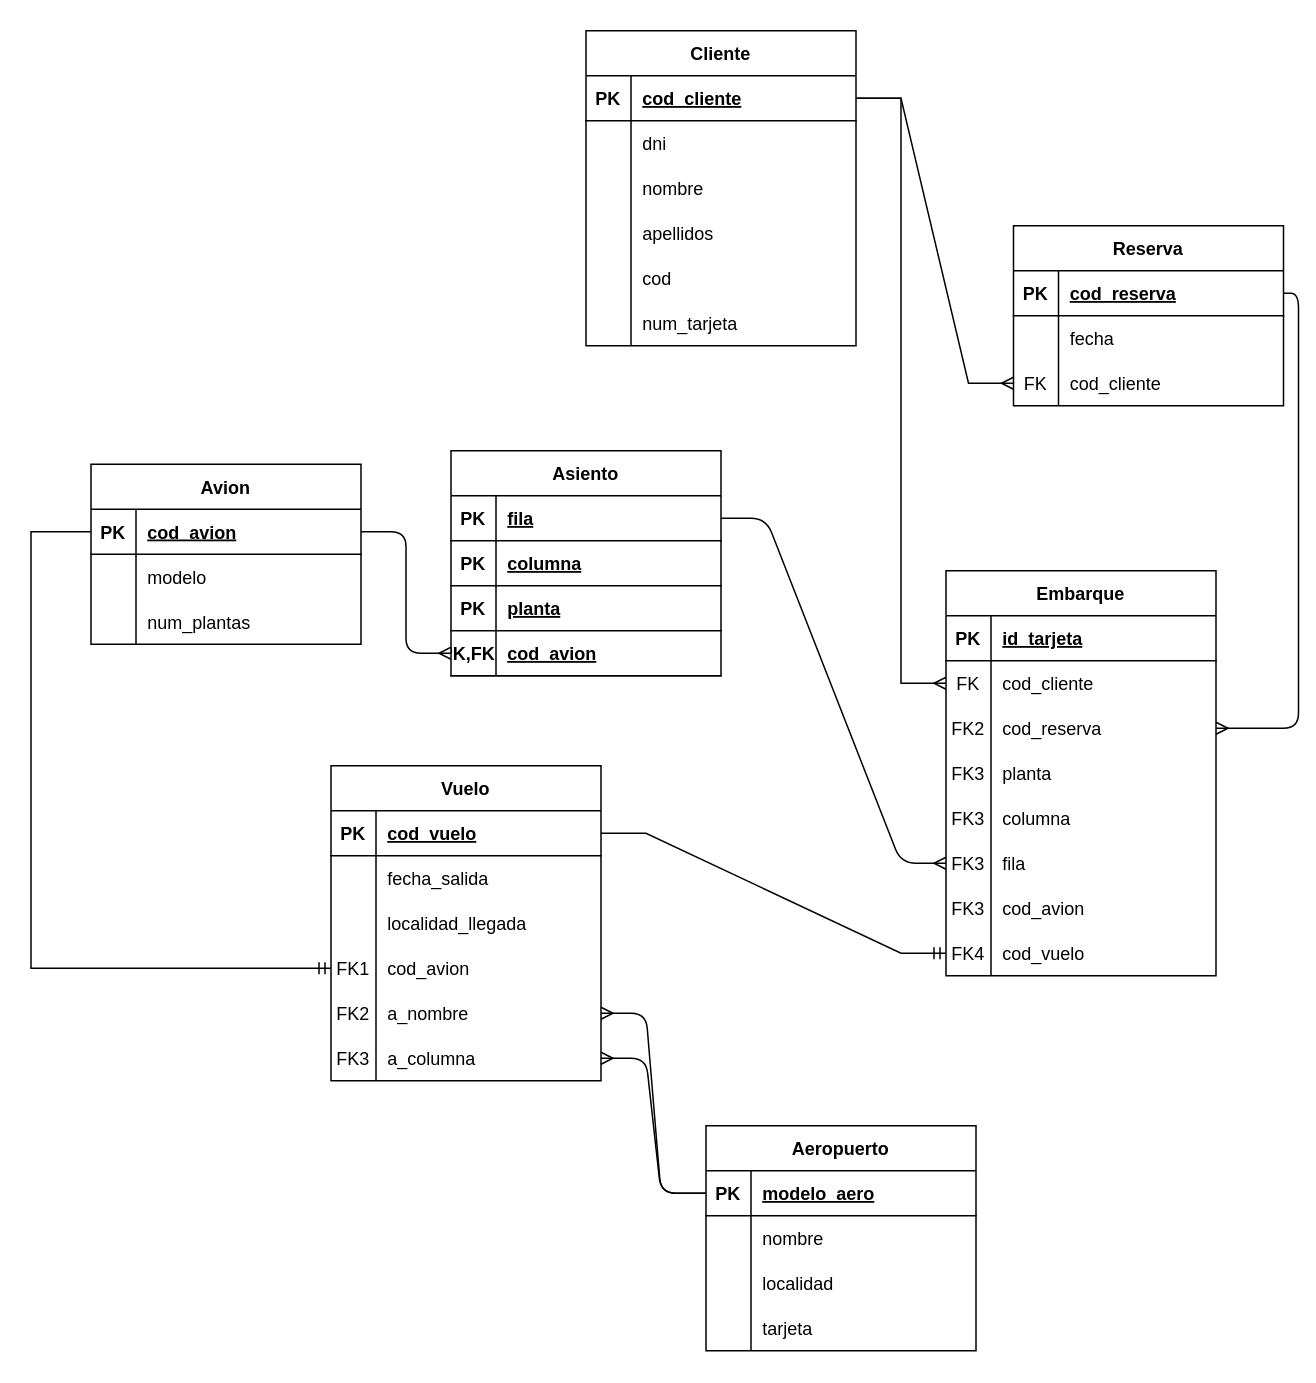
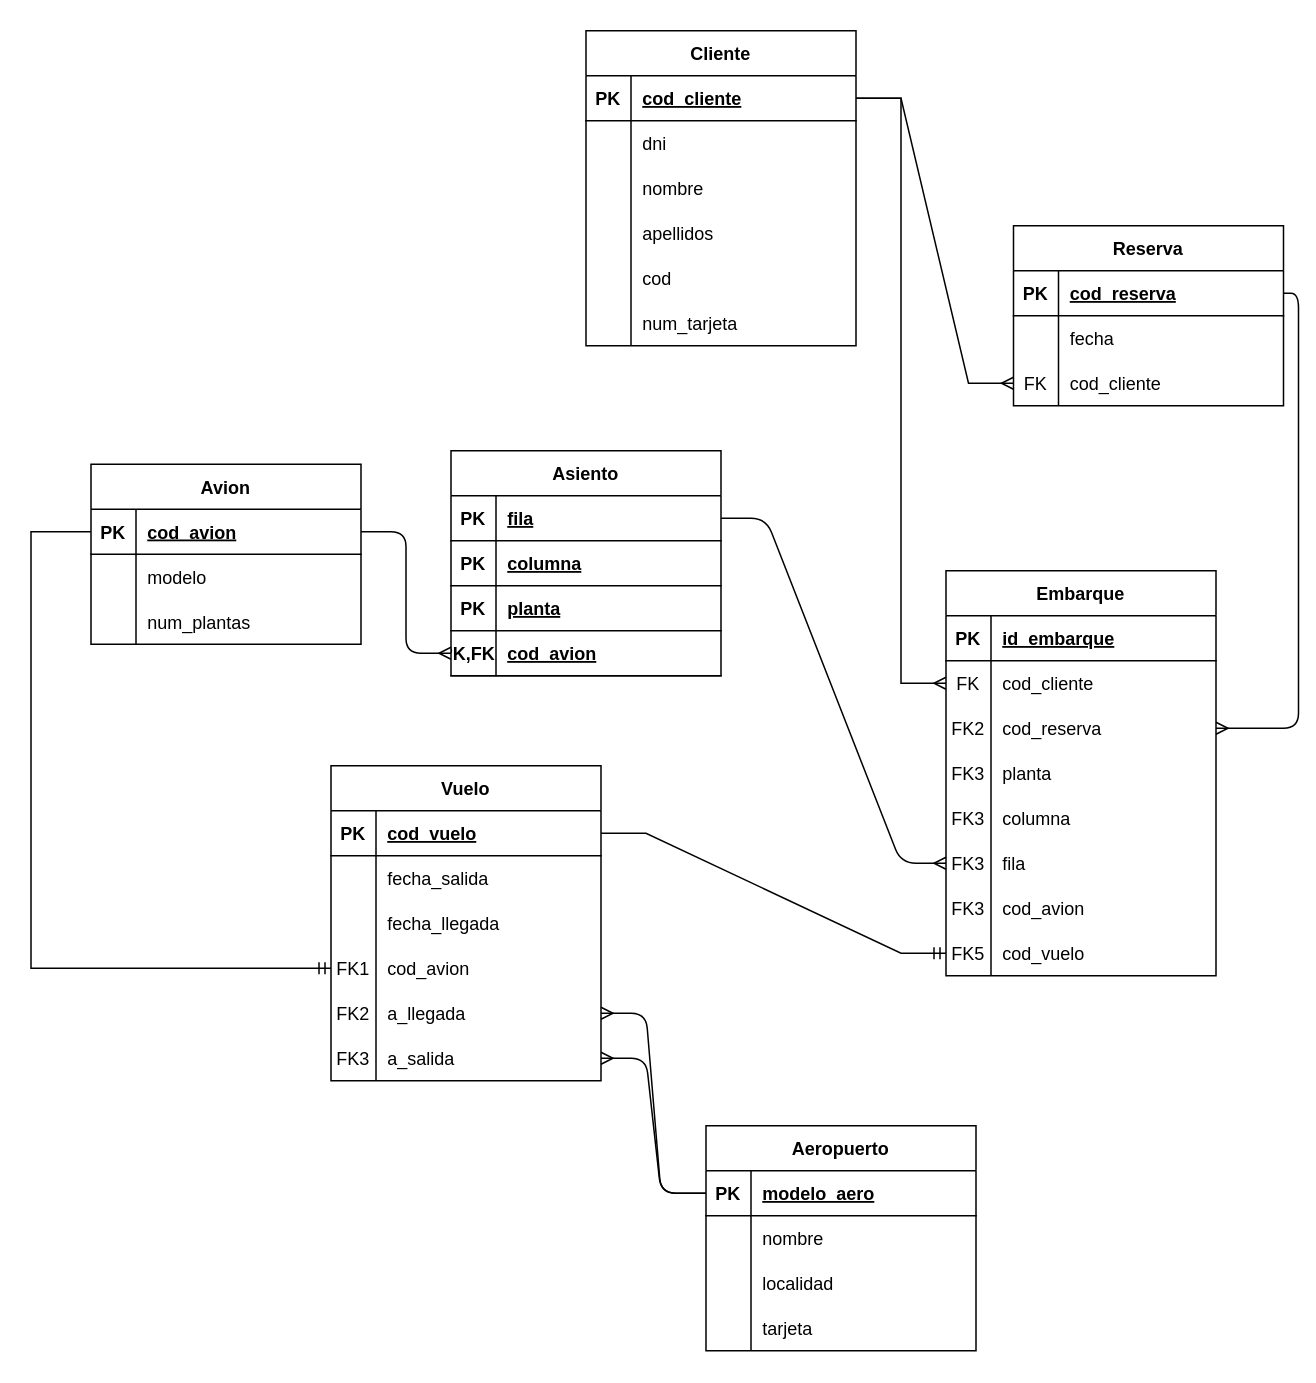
node "id_tarjeta": label "id_tarjeta" -> "id_embarque"
node "localidad_llegada": label "localidad_llegada" -> "fecha_llegada"
node "FK4": label "FK4" -> "FK5"
node "a_nombre": label "a_nombre" -> "a_llegada"
node "a_columna": label "a_columna" -> "a_salida"
